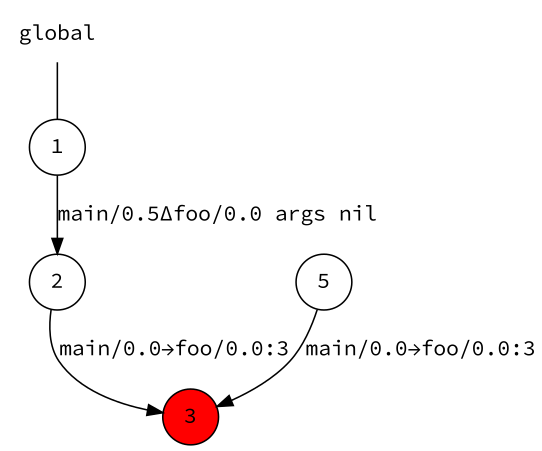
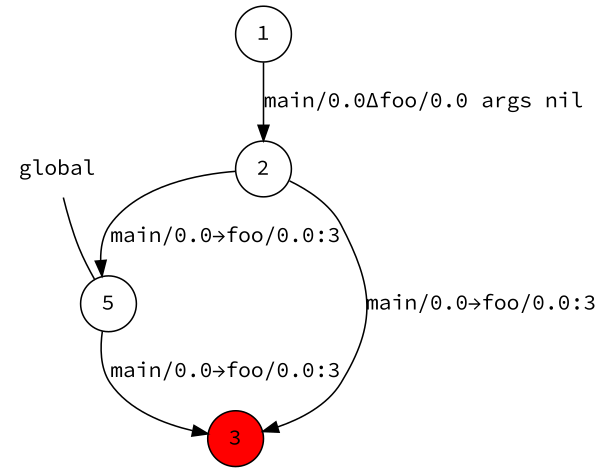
edge "global" -- "1": now "global" -- "5"
edge "2" -> "5": added, label "main/0.0→foo/0.0:3"
edge "1" -> "2": label "main/0.5Δfoo/0.0 args nil" -> "main/0.0Δfoo/0.0 args nil"
